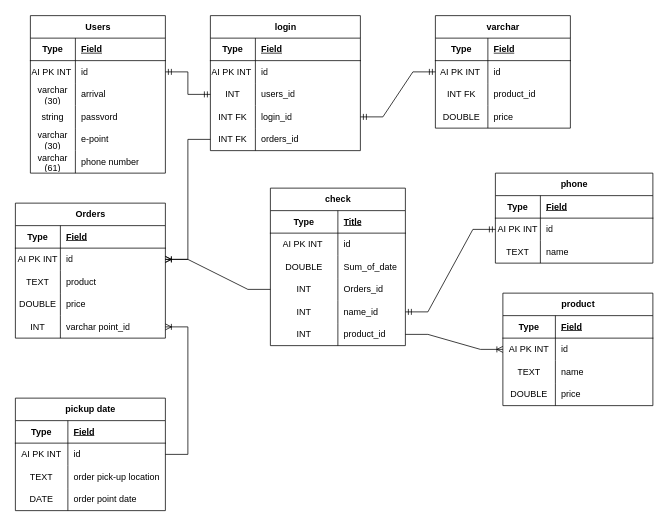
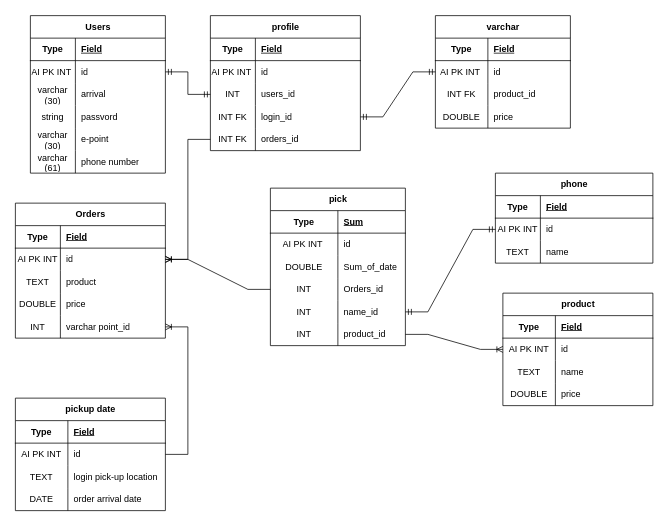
node "login": label "login" -> "profile"
node "check": label "check" -> "pick"
node "Title": label "Title" -> "Sum"
node "order pick-up location": label "order pick-up location" -> "login pick-up location"
node "order point date": label "order point date" -> "order arrival date"
